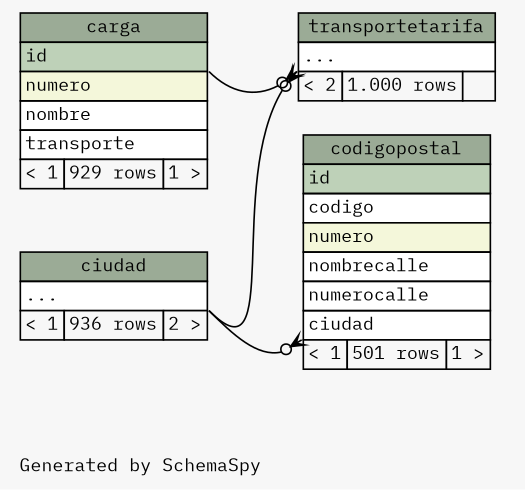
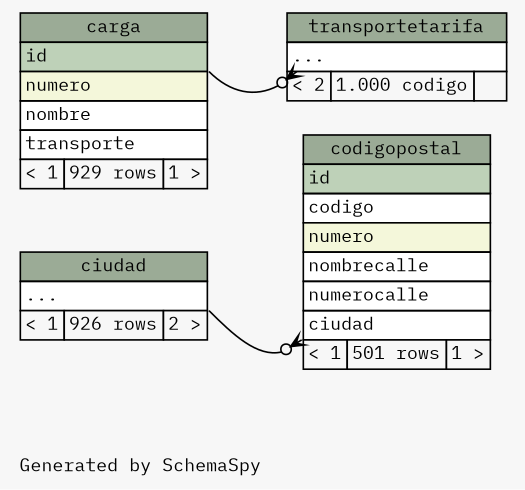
node "transportetarifa": text "1.000 rows" -> "1.000 codigo"
edge "ciudad" -> "transportetarifa": removed
node "ciudad": text "936 rows" -> "926 rows"
